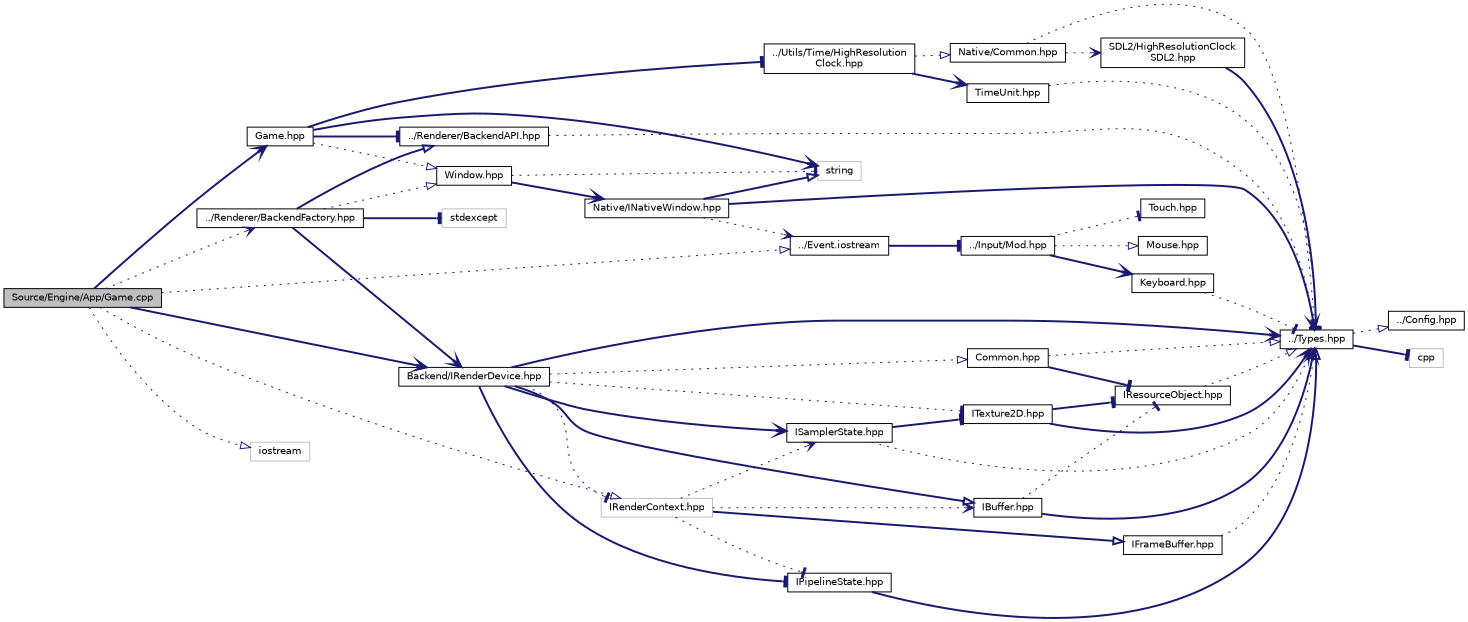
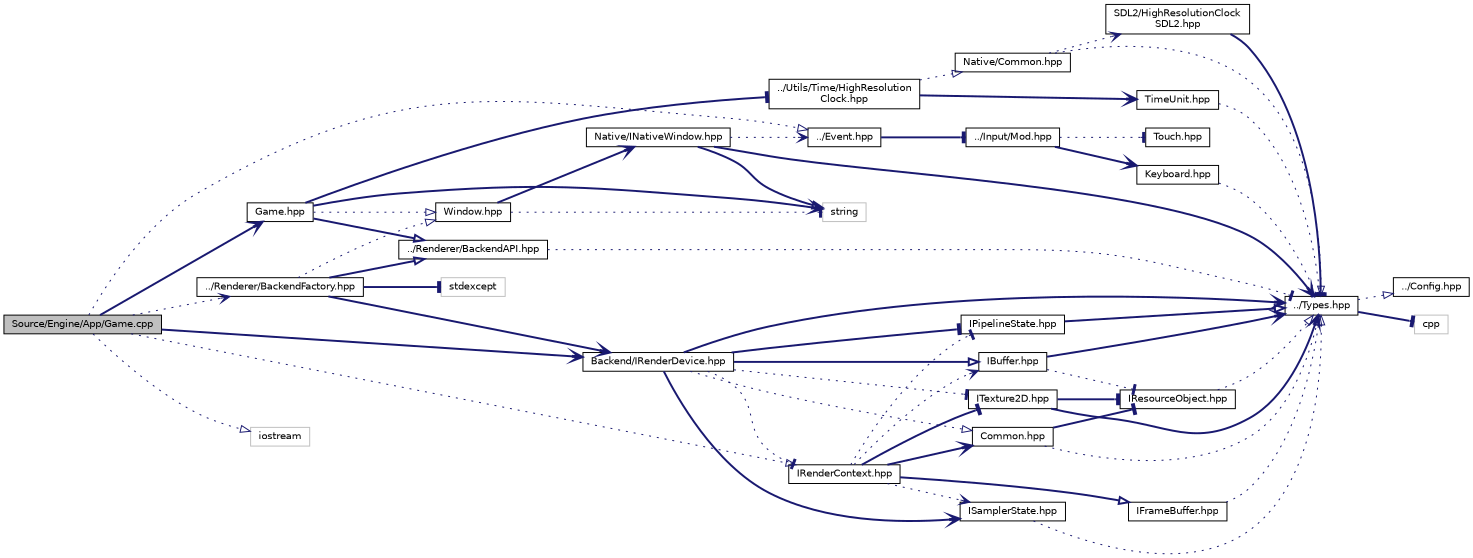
edge "Game.hpp" -> "../Renderer/BackendAPI.hpp": arrowhead tee -> onormal
node "../Event.iostream": label "../Event.iostream" -> "../Event.hpp"
node "Mouse.hpp": removed
edge "ISamplerState.hpp" -> "ITexture2D.hpp": now "IRenderContext.hpp" -> "ITexture2D.hpp"
edge "IRenderContext.hpp" -> "Common.hpp": added
node "IRenderContext.hpp": color grey75 -> black
